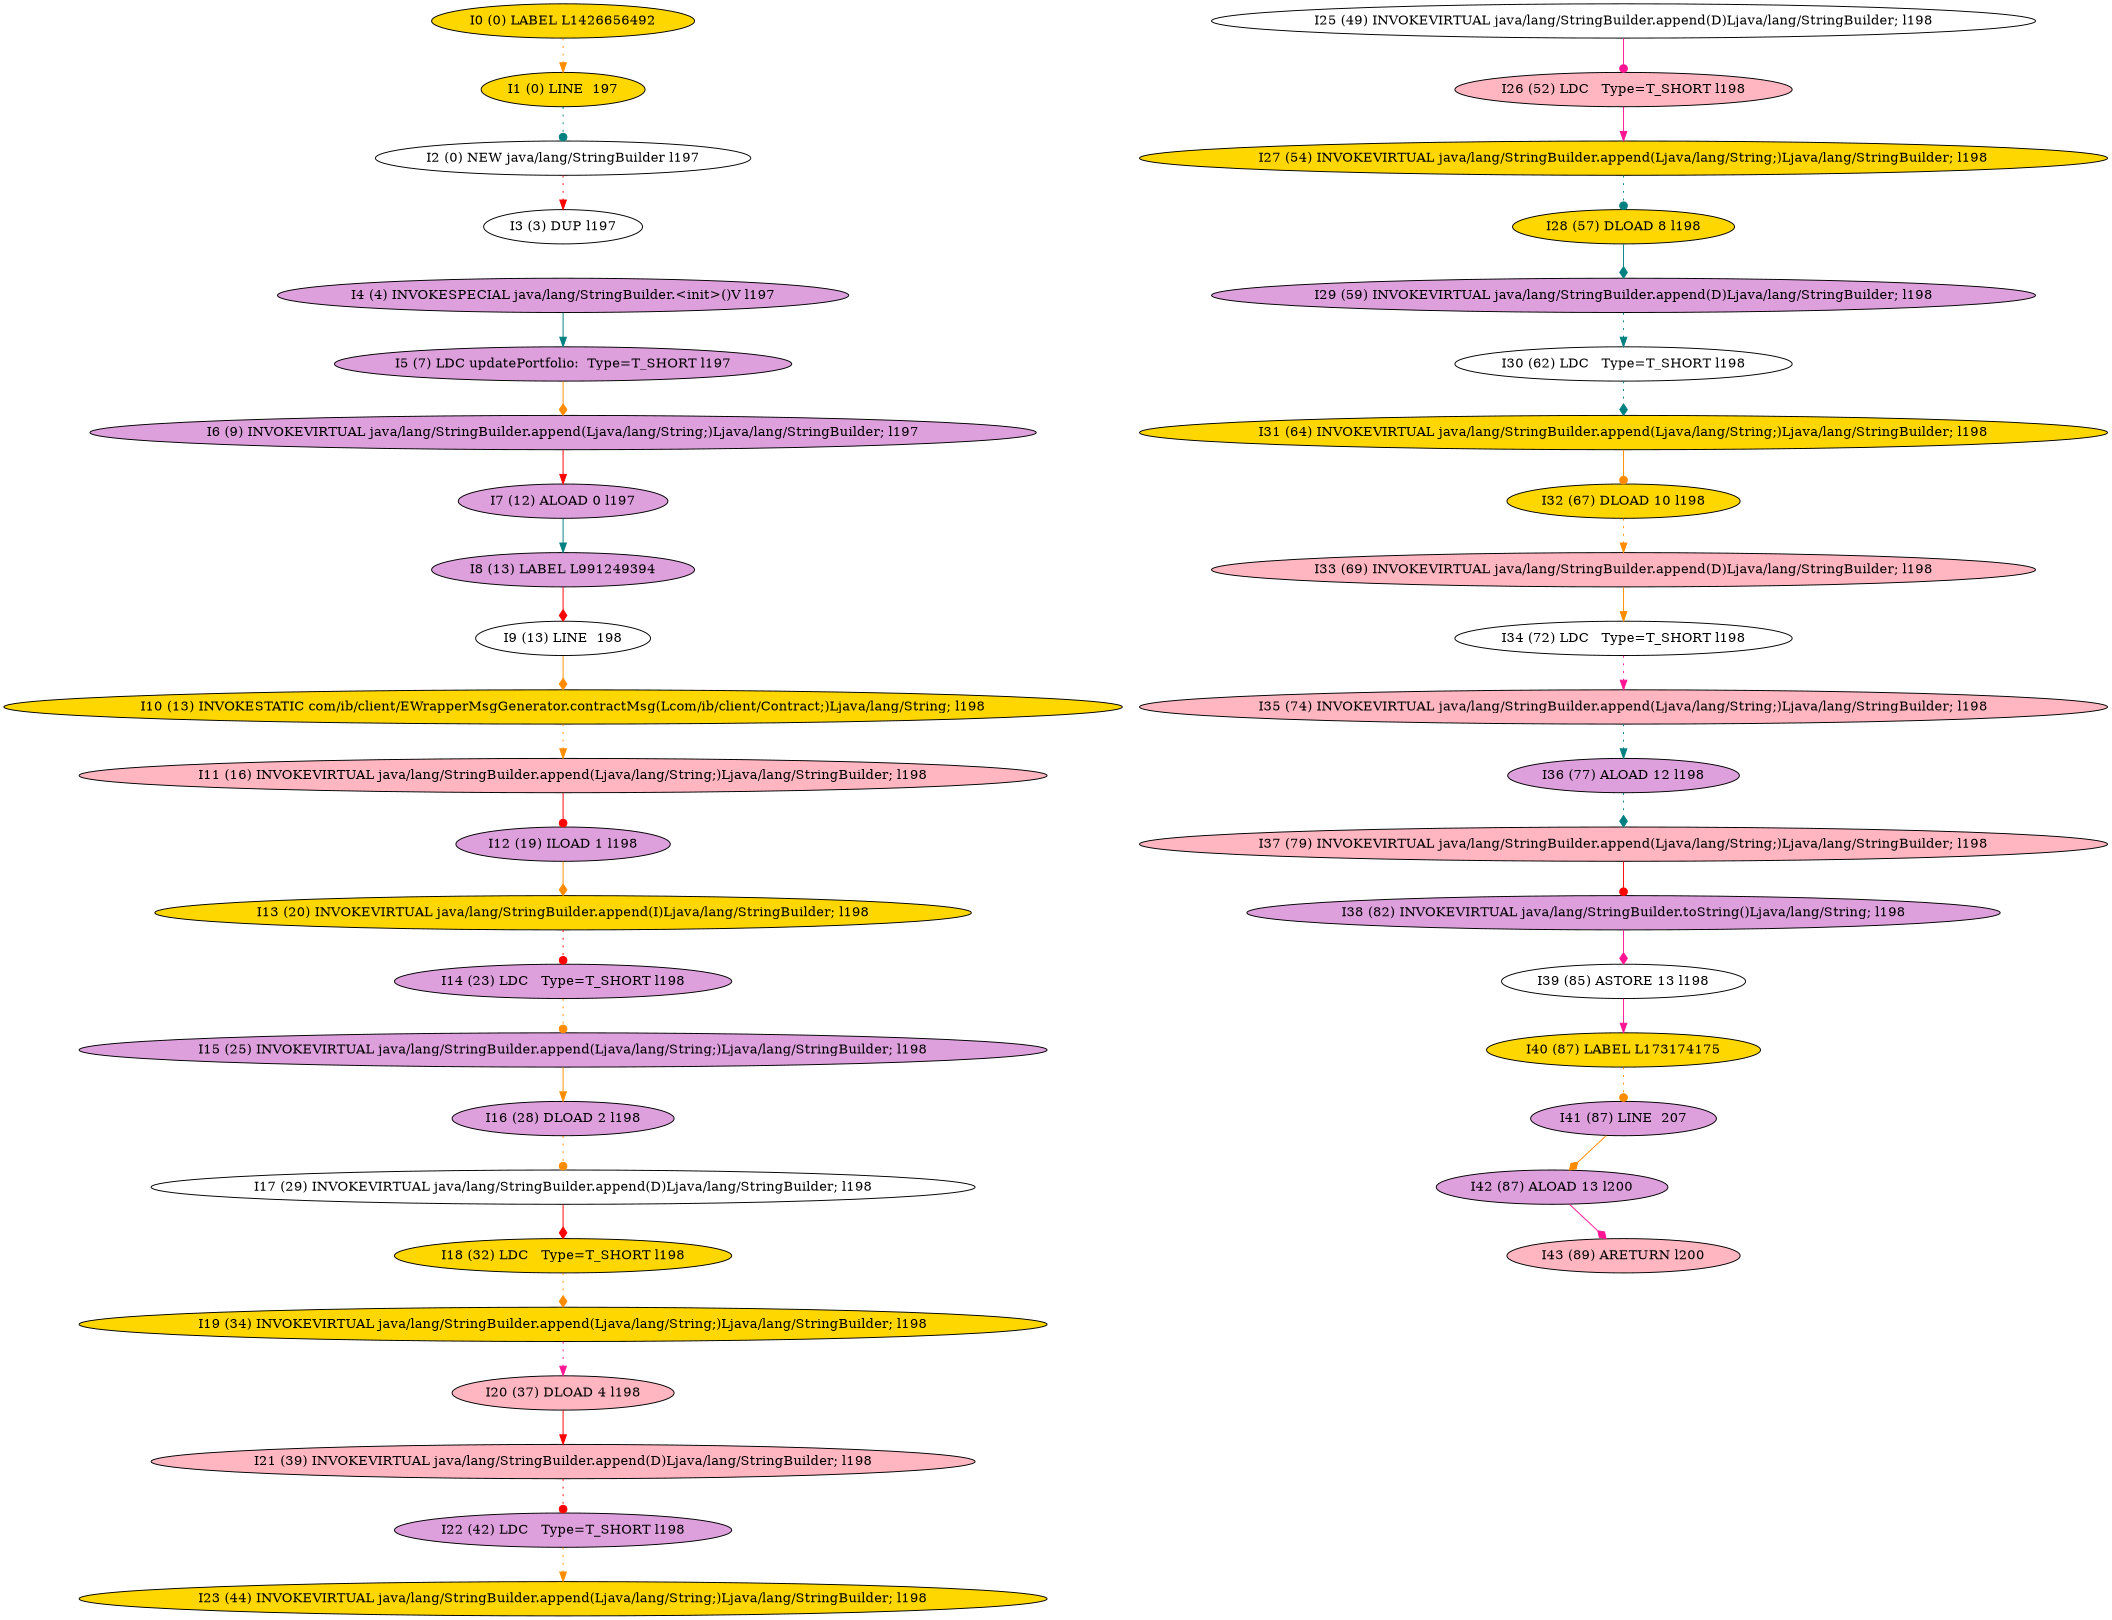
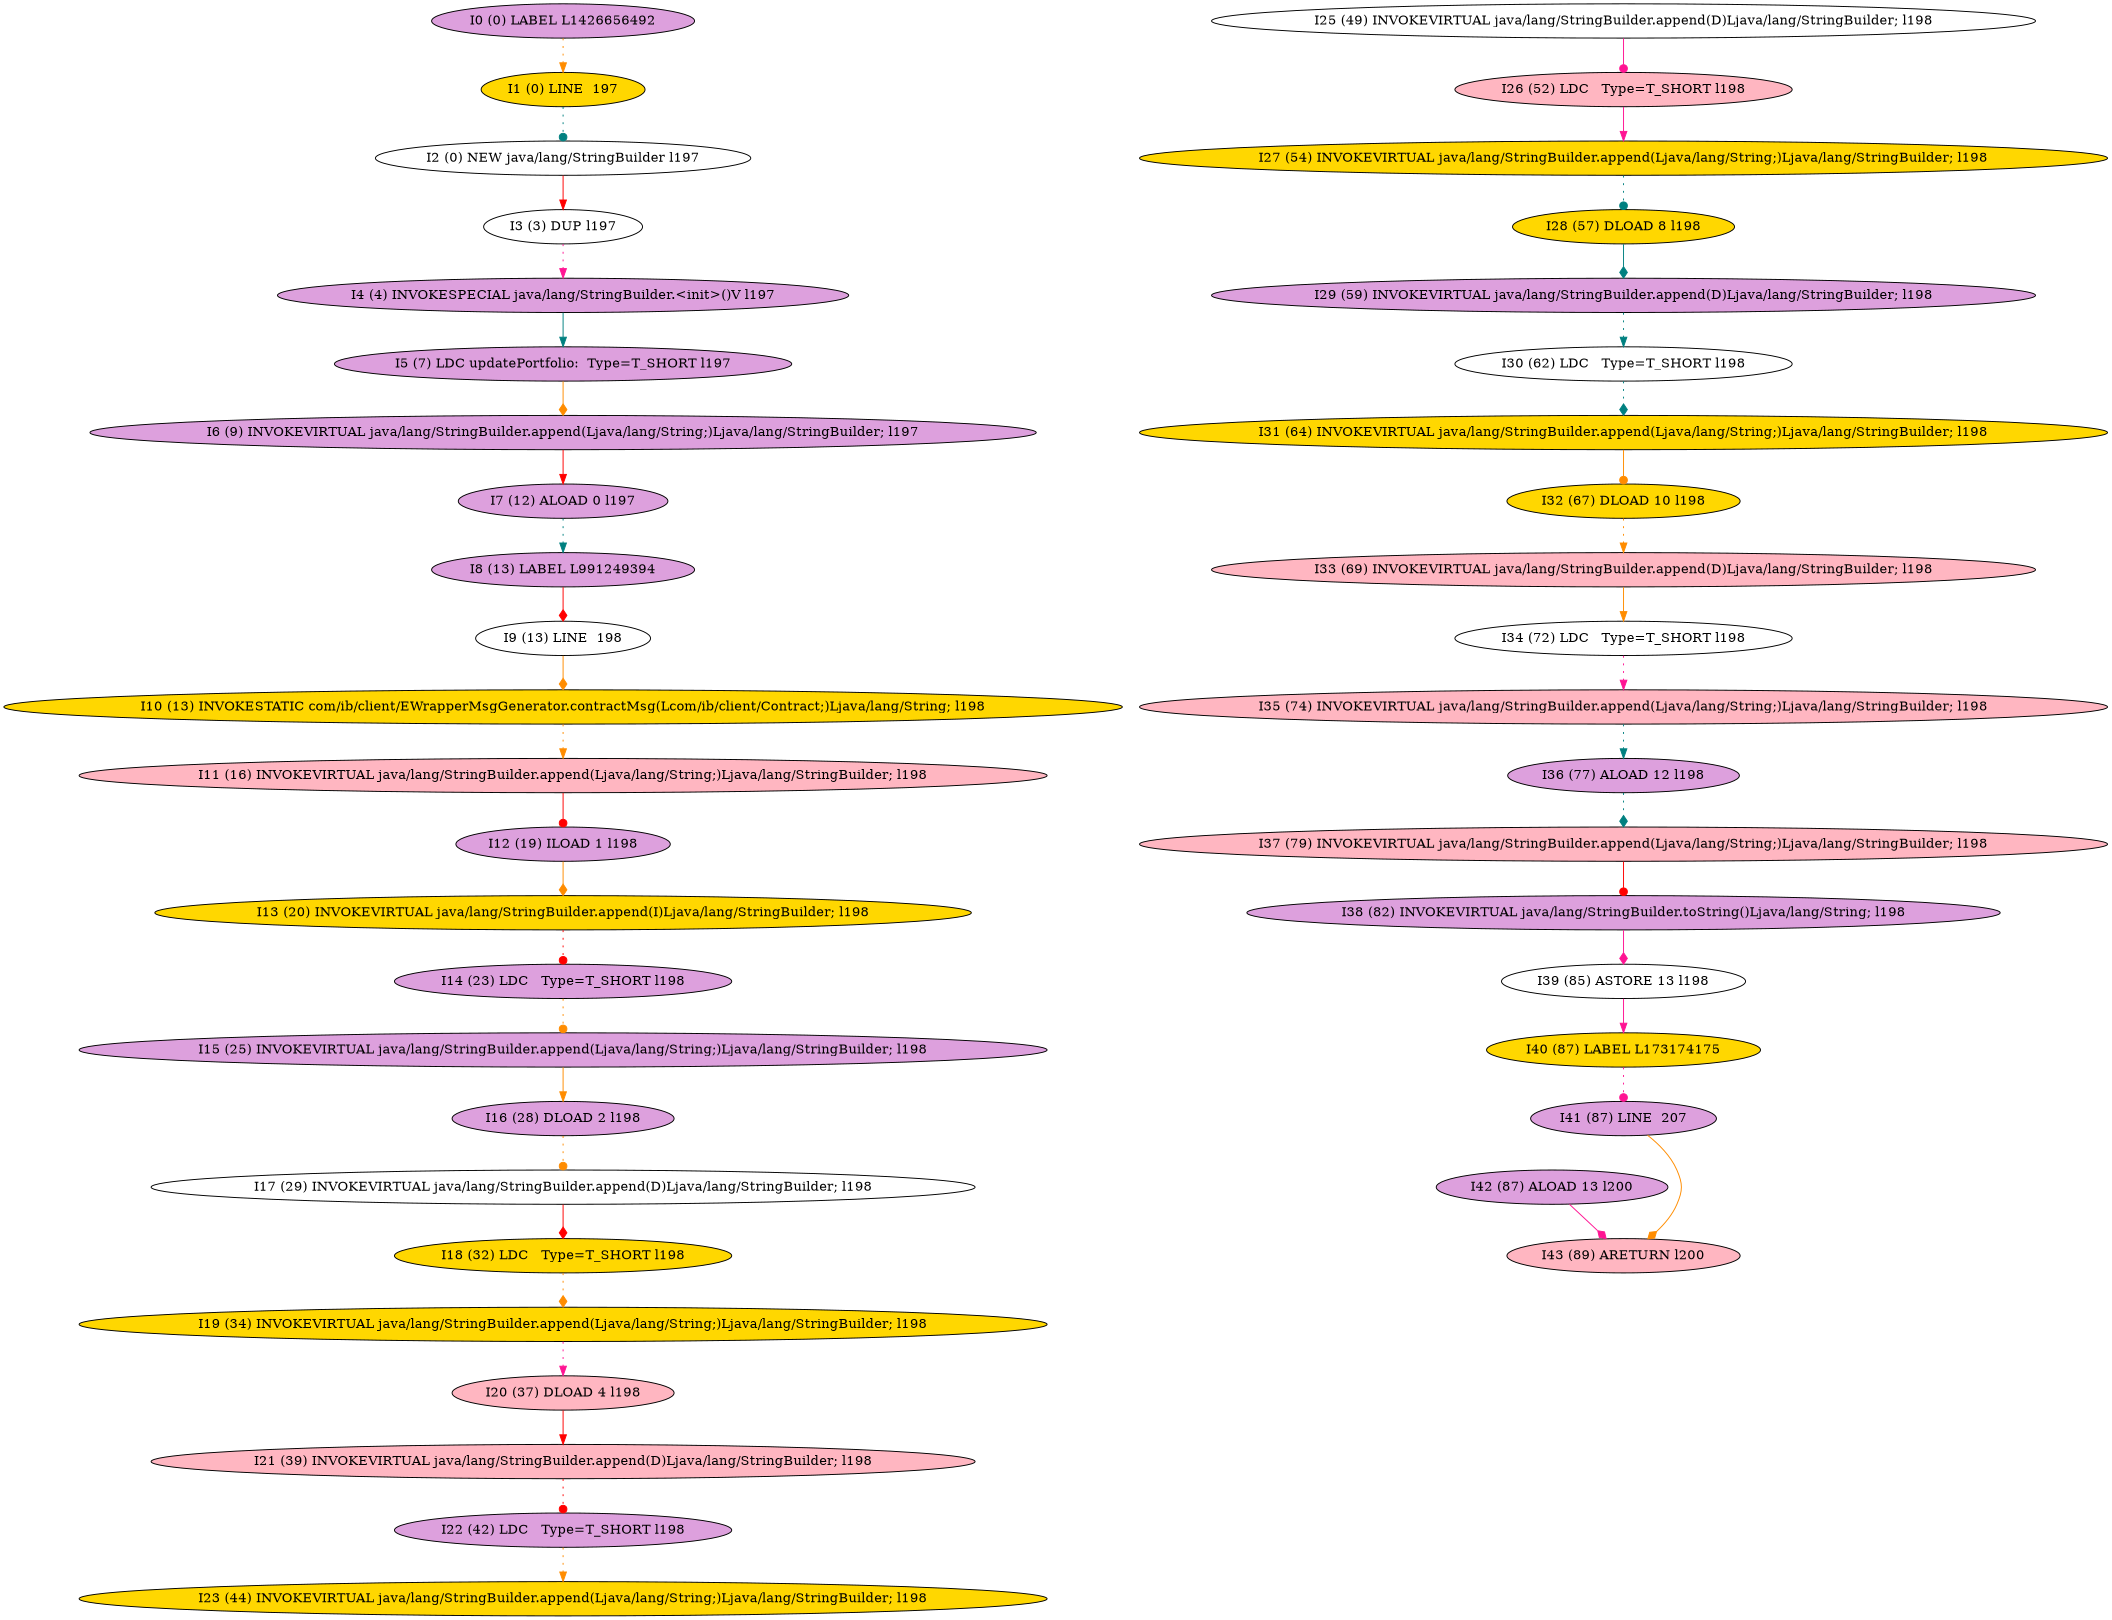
node "I0 (0) LABEL L1426656492": fillcolor gold -> plum
edge "I2 (0) NEW java/lang/StringBuilder l197" -> "I3 (3) DUP l197": style dotted -> solid
edge "I3 (3) DUP l197" -> "I4 (4) INVOKESPECIAL java/lang/StringBuilder.<init>()V l197": added
edge "I7 (12) ALOAD 0 l197" -> "I8 (13) LABEL L991249394": style solid -> dotted
edge "I40 (87) LABEL L173174175" -> "I41 (87) LINE  207": color darkorange -> deeppink
edge "I41 (87) LINE  207" -> "I42 (87) ALOAD 13 l200": now "I41 (87) LINE  207" -> "I43 (89) ARETURN l200"
